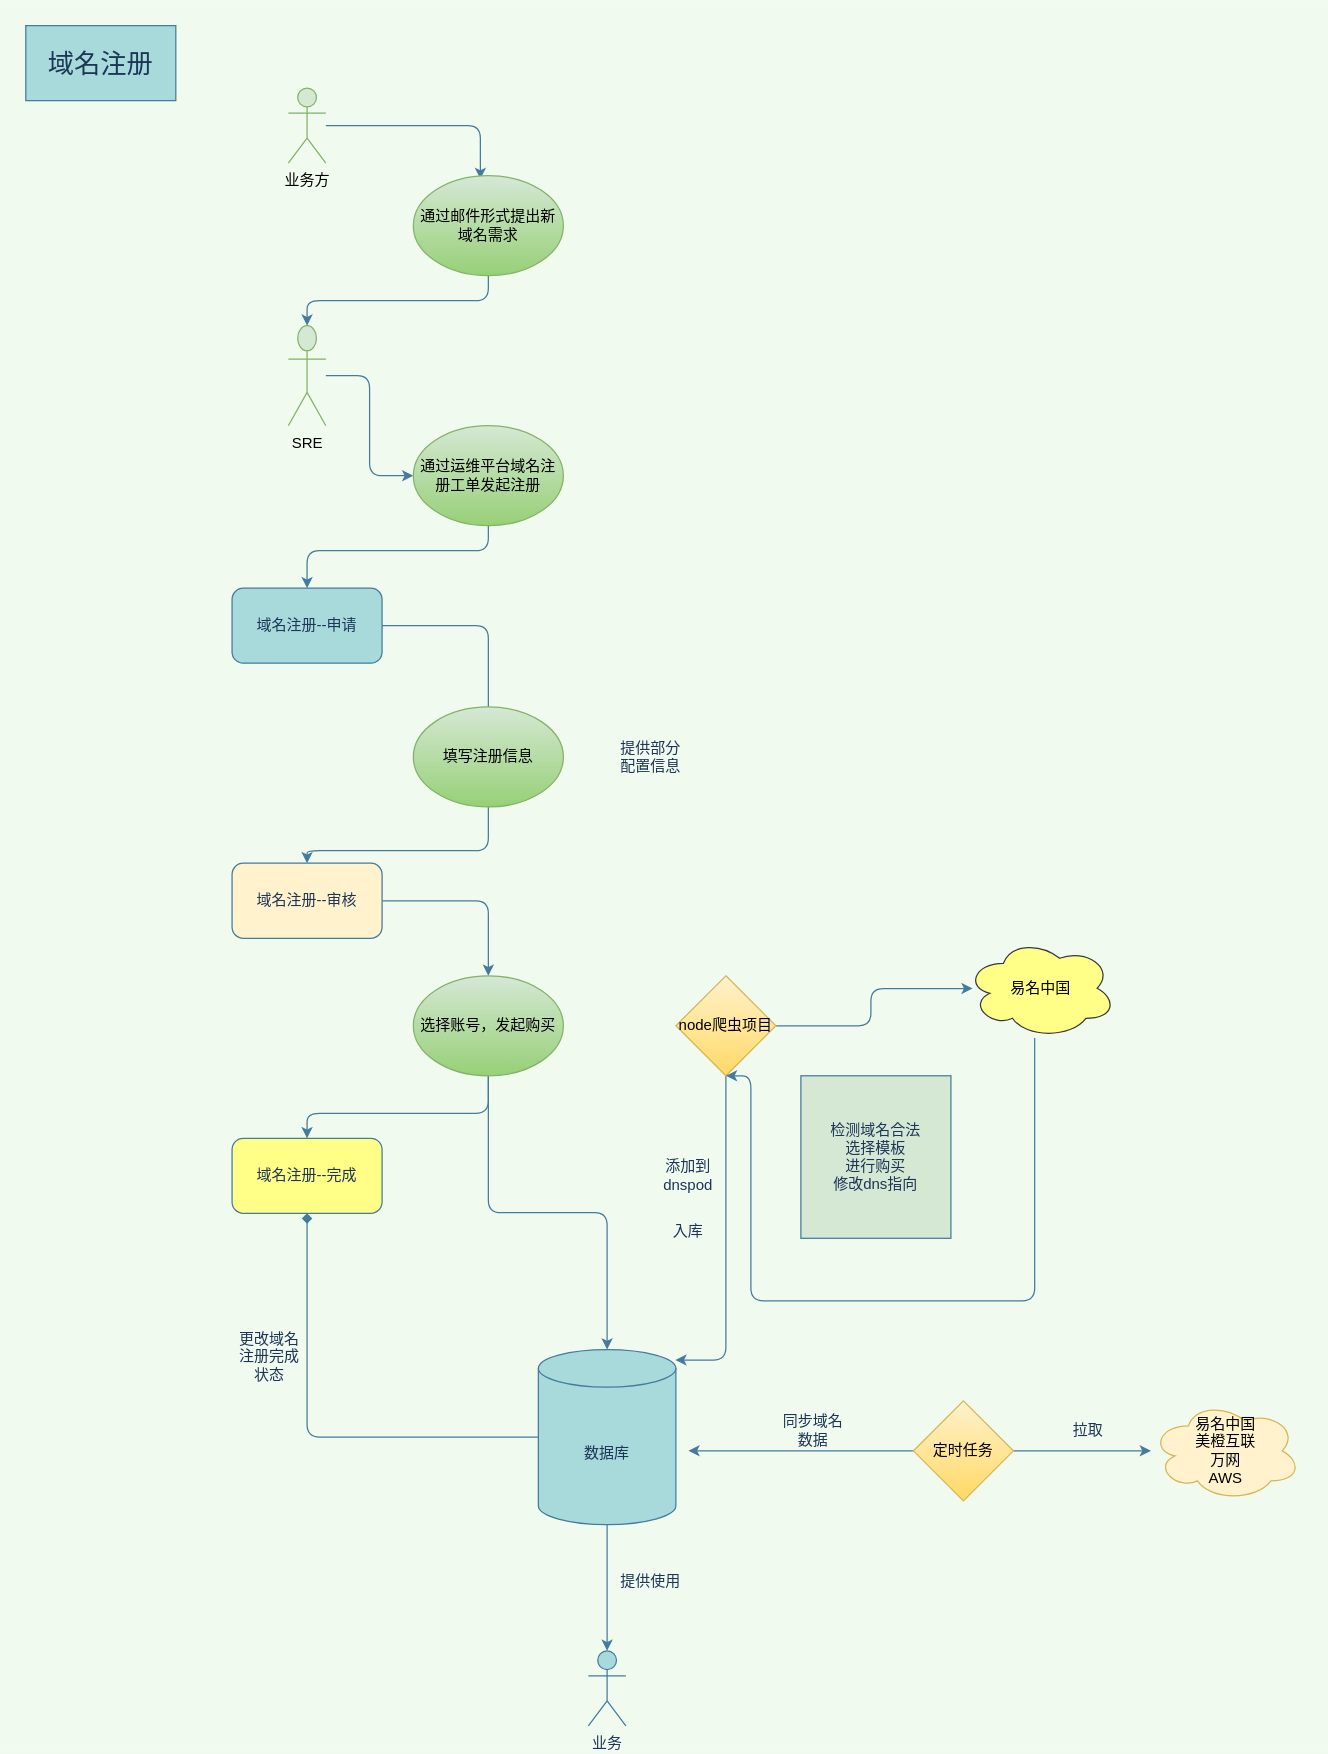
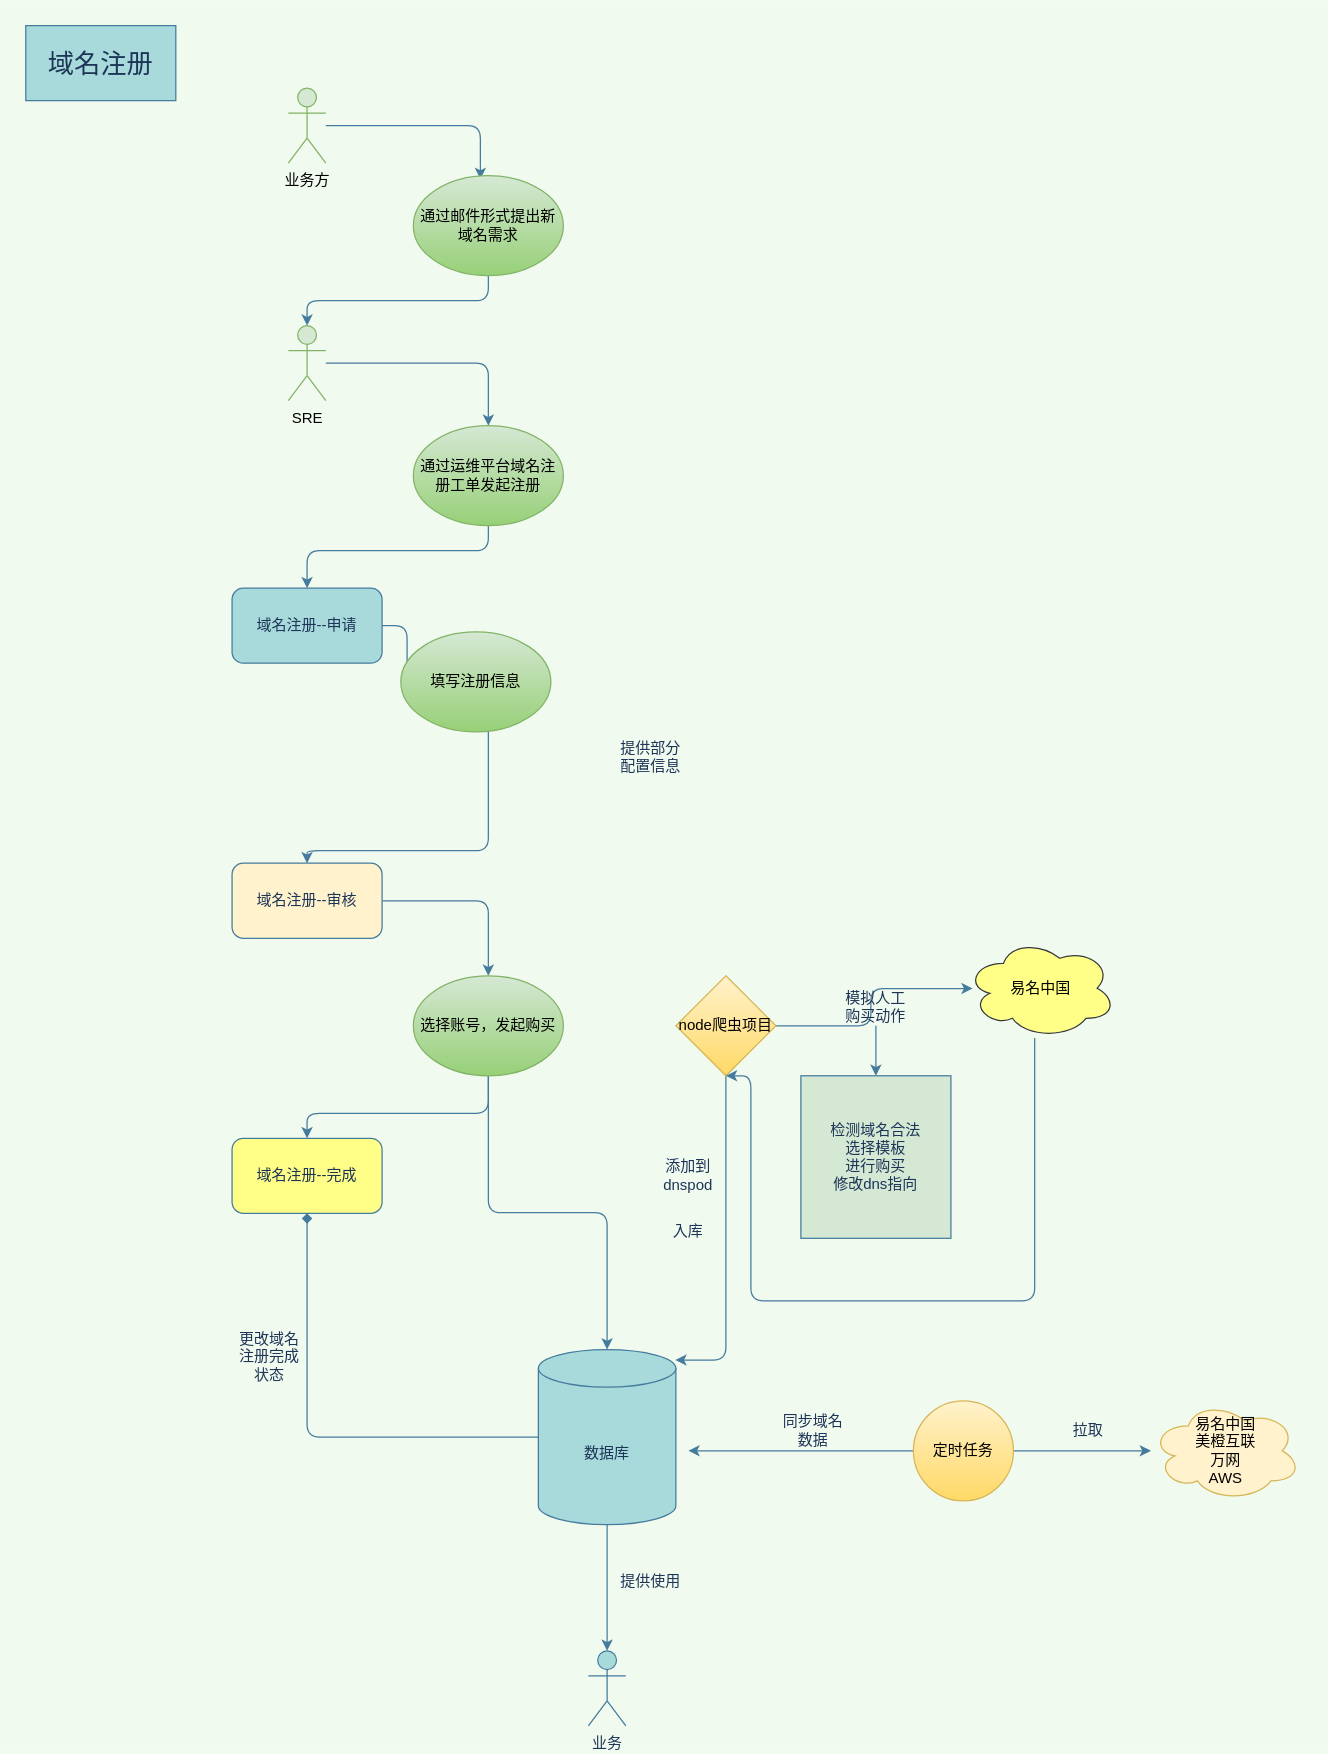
node "SRE": size 38x100 -> 38x75
node "填写注册信息": moved (488, 757) -> (476, 682)
node "模拟人工购买动作": added
edge "模拟人工购买动作" -> "检测域名合法 选择模板 进行购买 修改dns指向": added
node "定时任务": shape diamond -> ellipse
